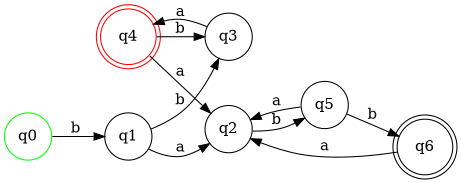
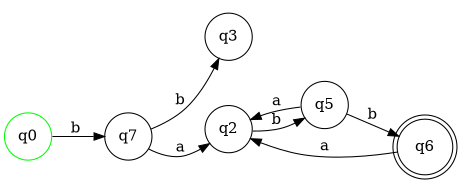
node "q4": removed
node "q1": label "q1" -> "q7"
